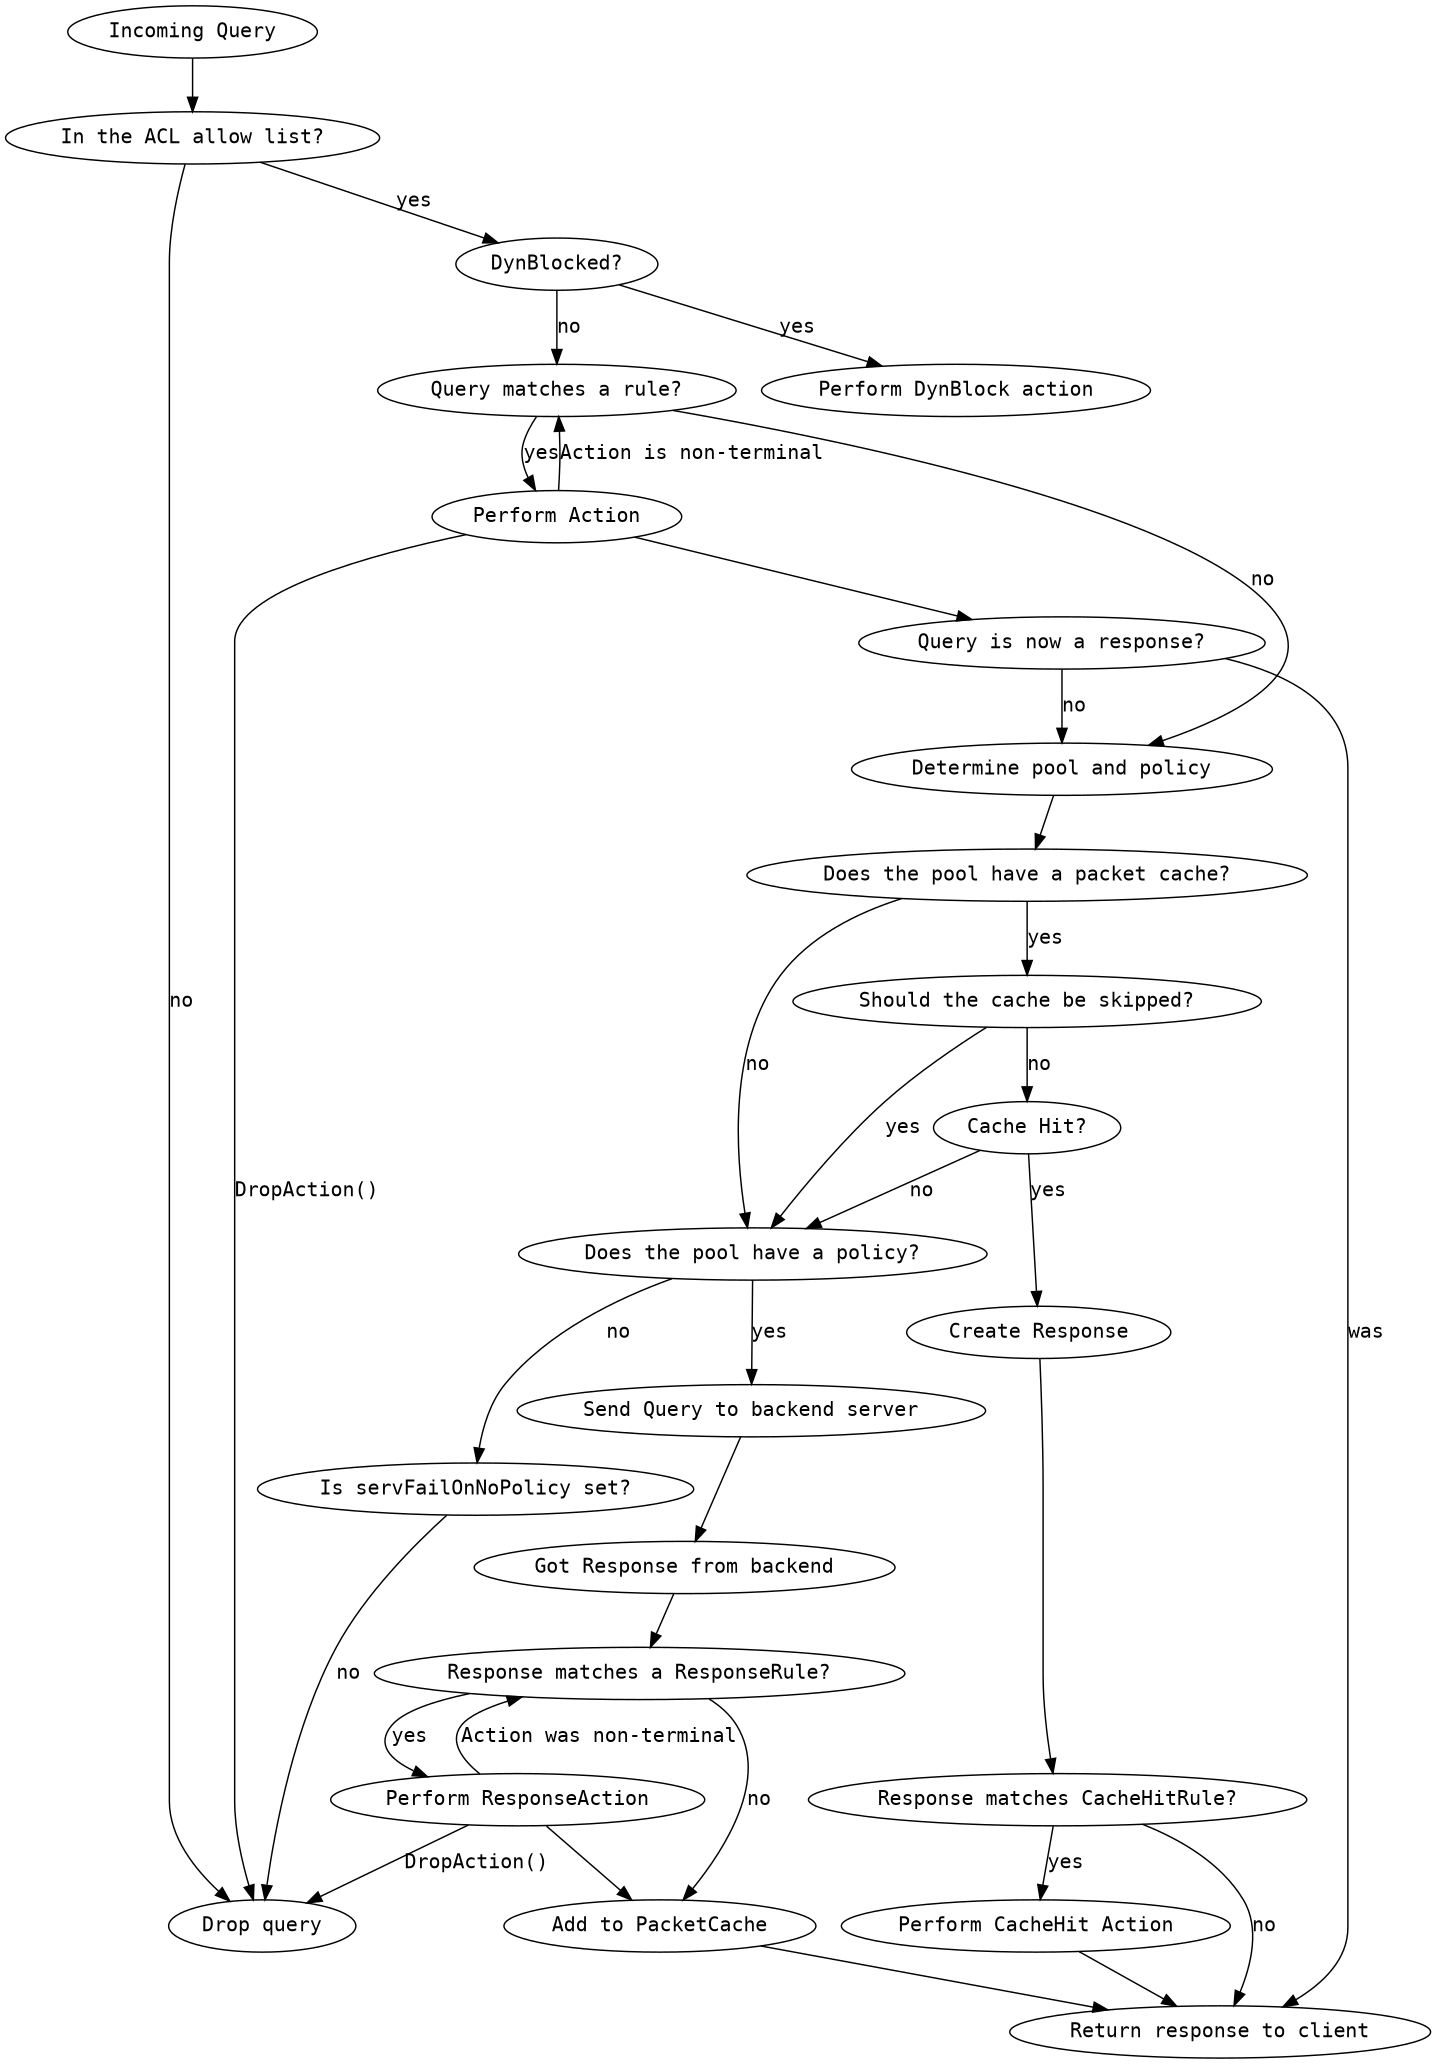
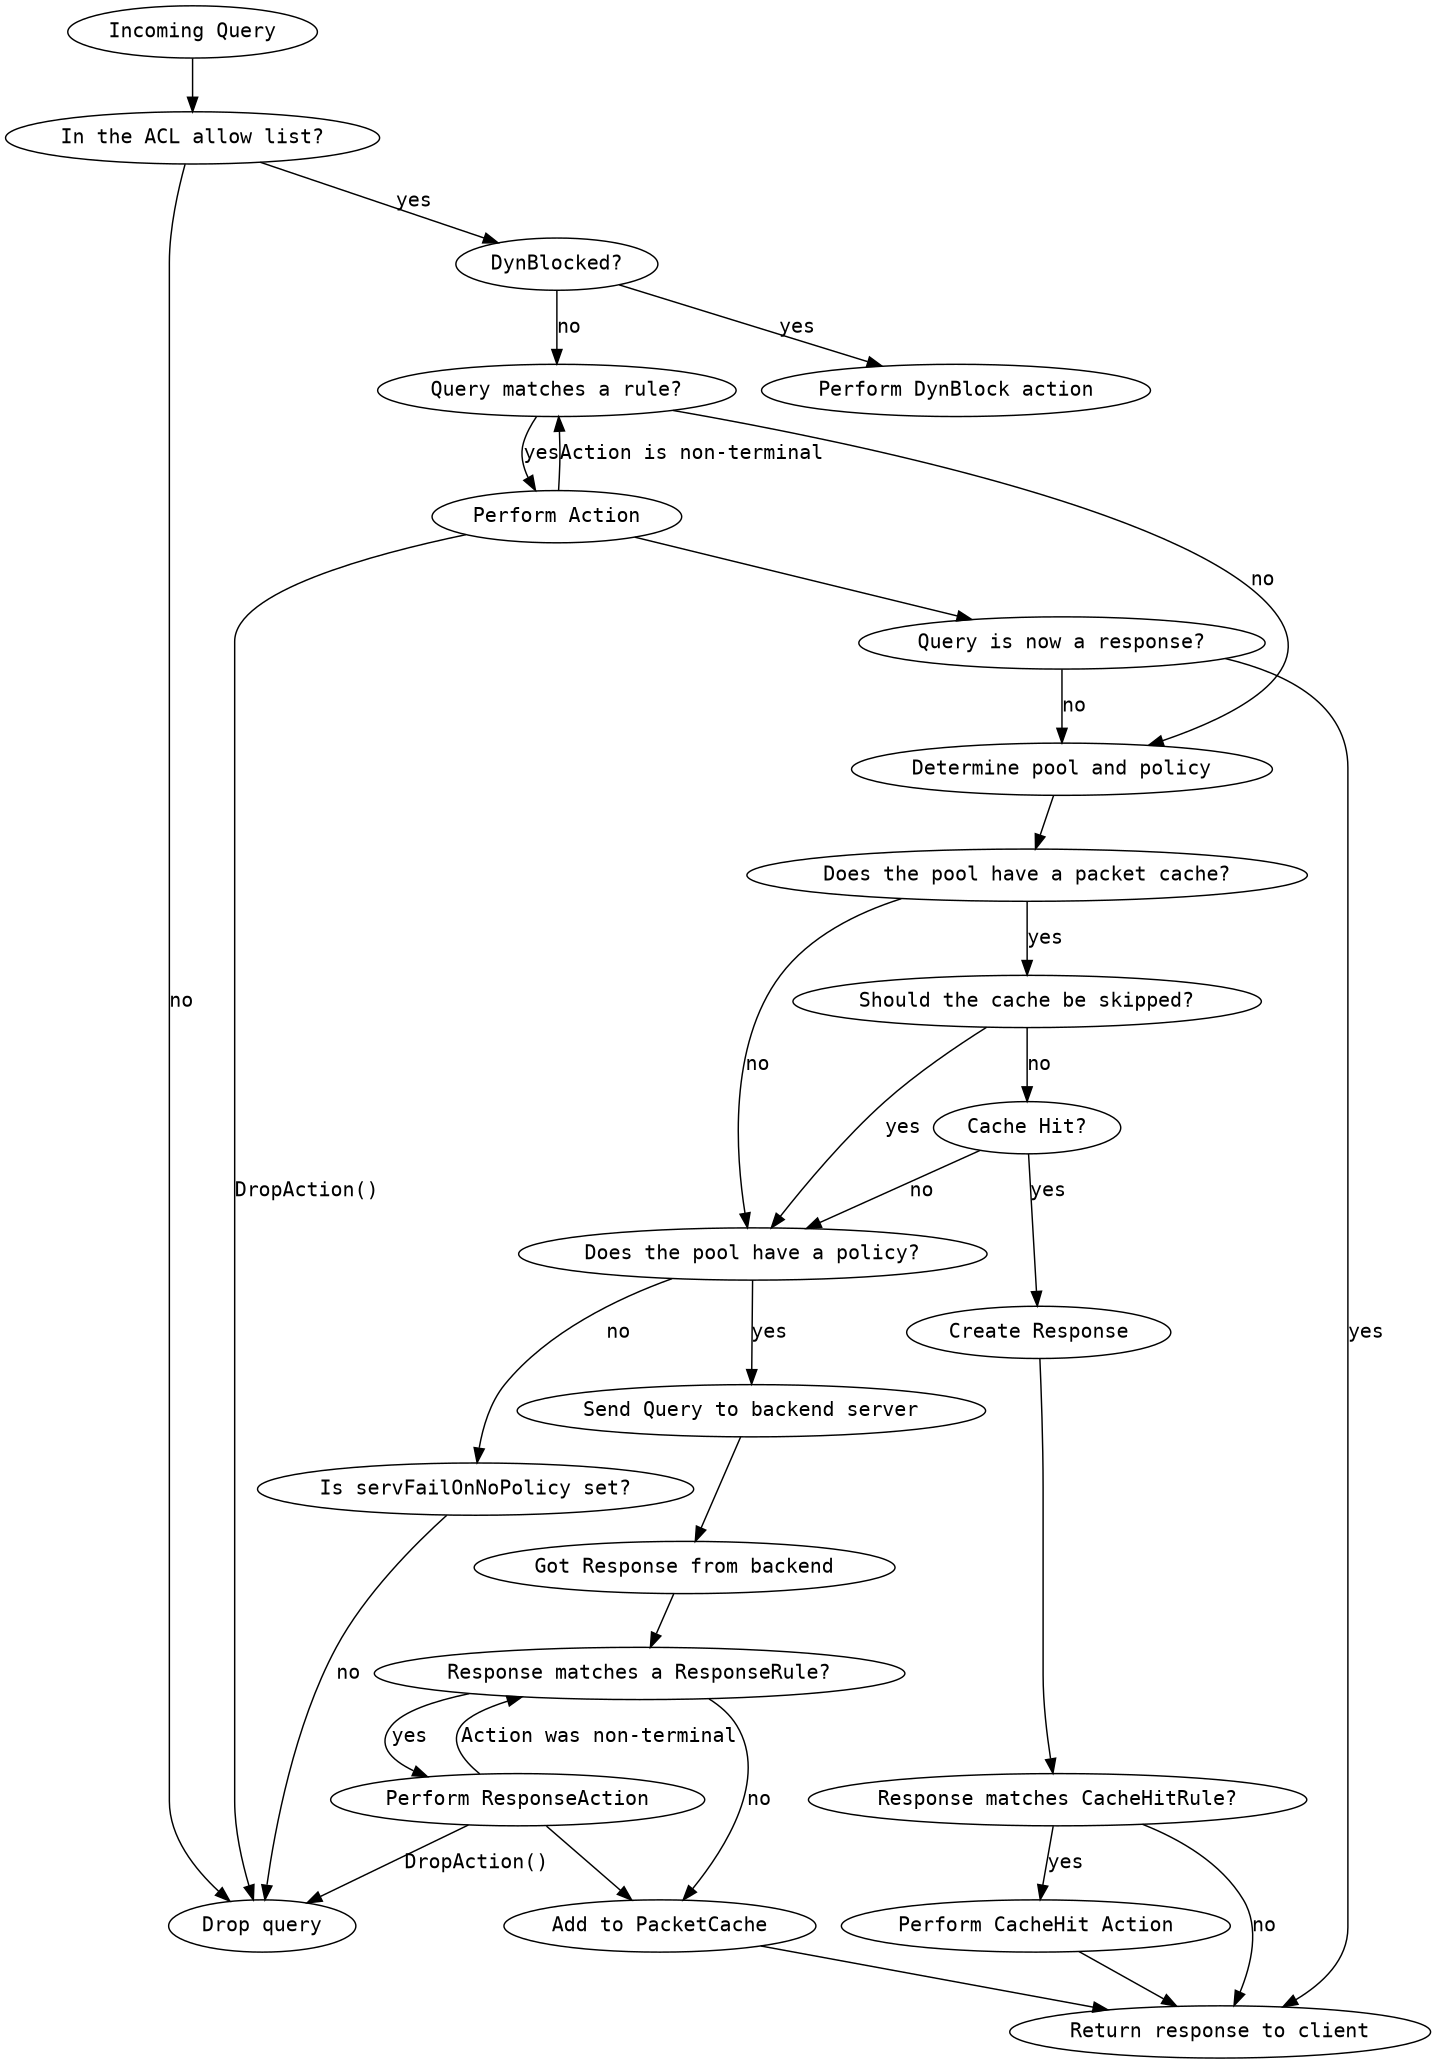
edge "Query is now a response?" -> "Return response to client": label "was" -> "yes"
